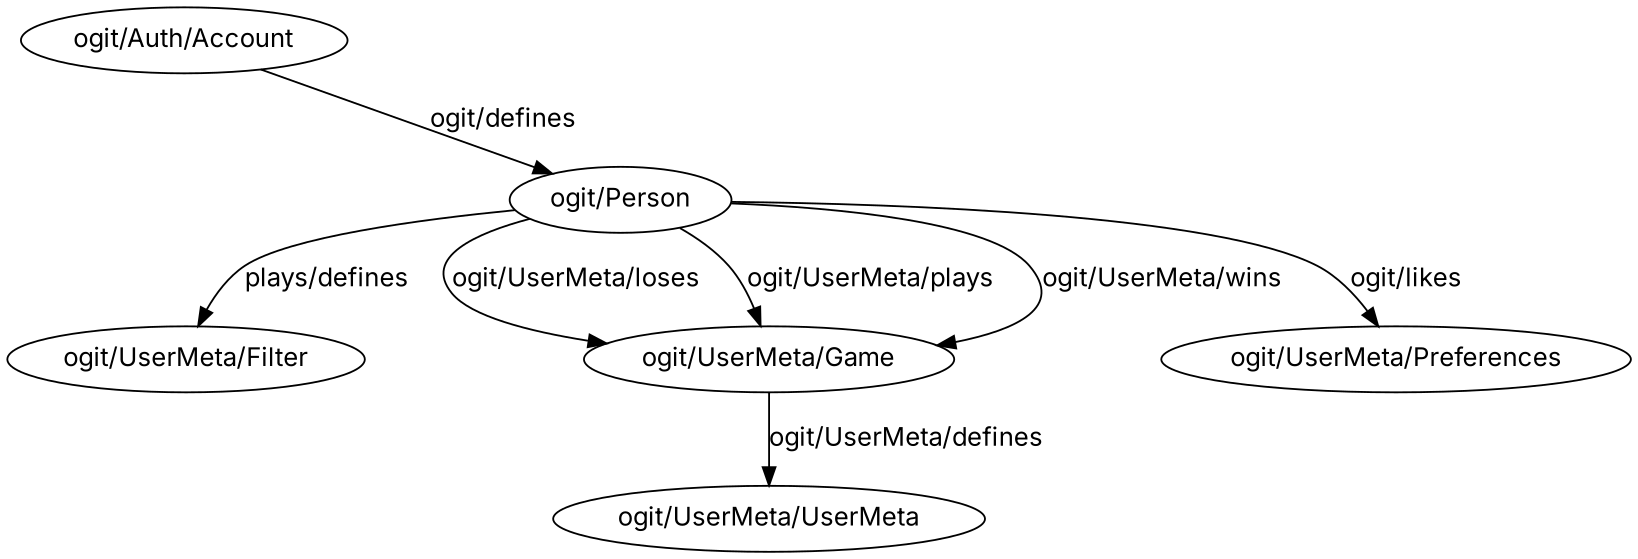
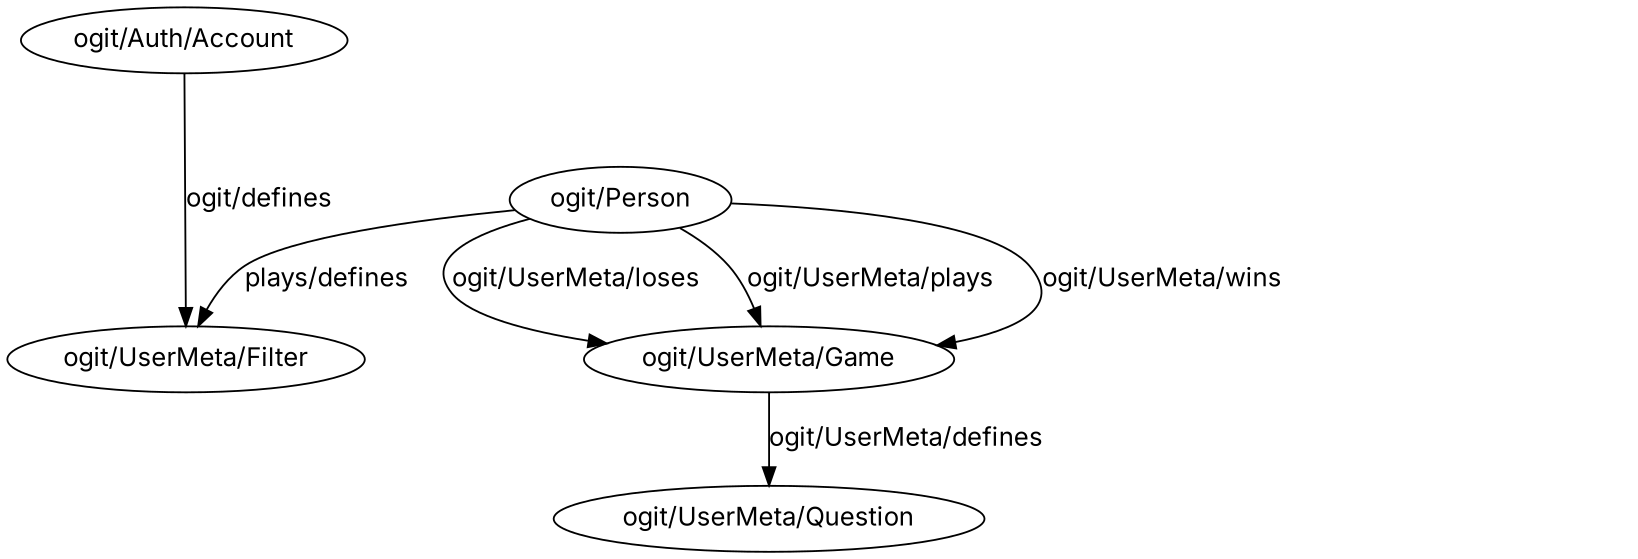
edge "ogit/Auth/Account" -> "ogit/Person": now "ogit/Auth/Account" -> "ogit/UserMeta/Filter"
node "ogit/UserMeta/Preferences": removed
node "ogit/UserMeta/UserMeta": label "ogit/UserMeta/UserMeta" -> "ogit/UserMeta/Question"
